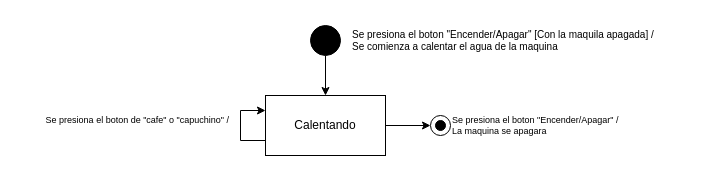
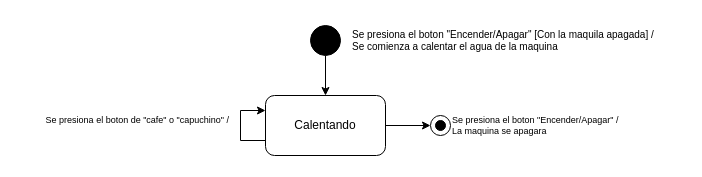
node "Calentando": shape rectangle -> rounded rectangle
